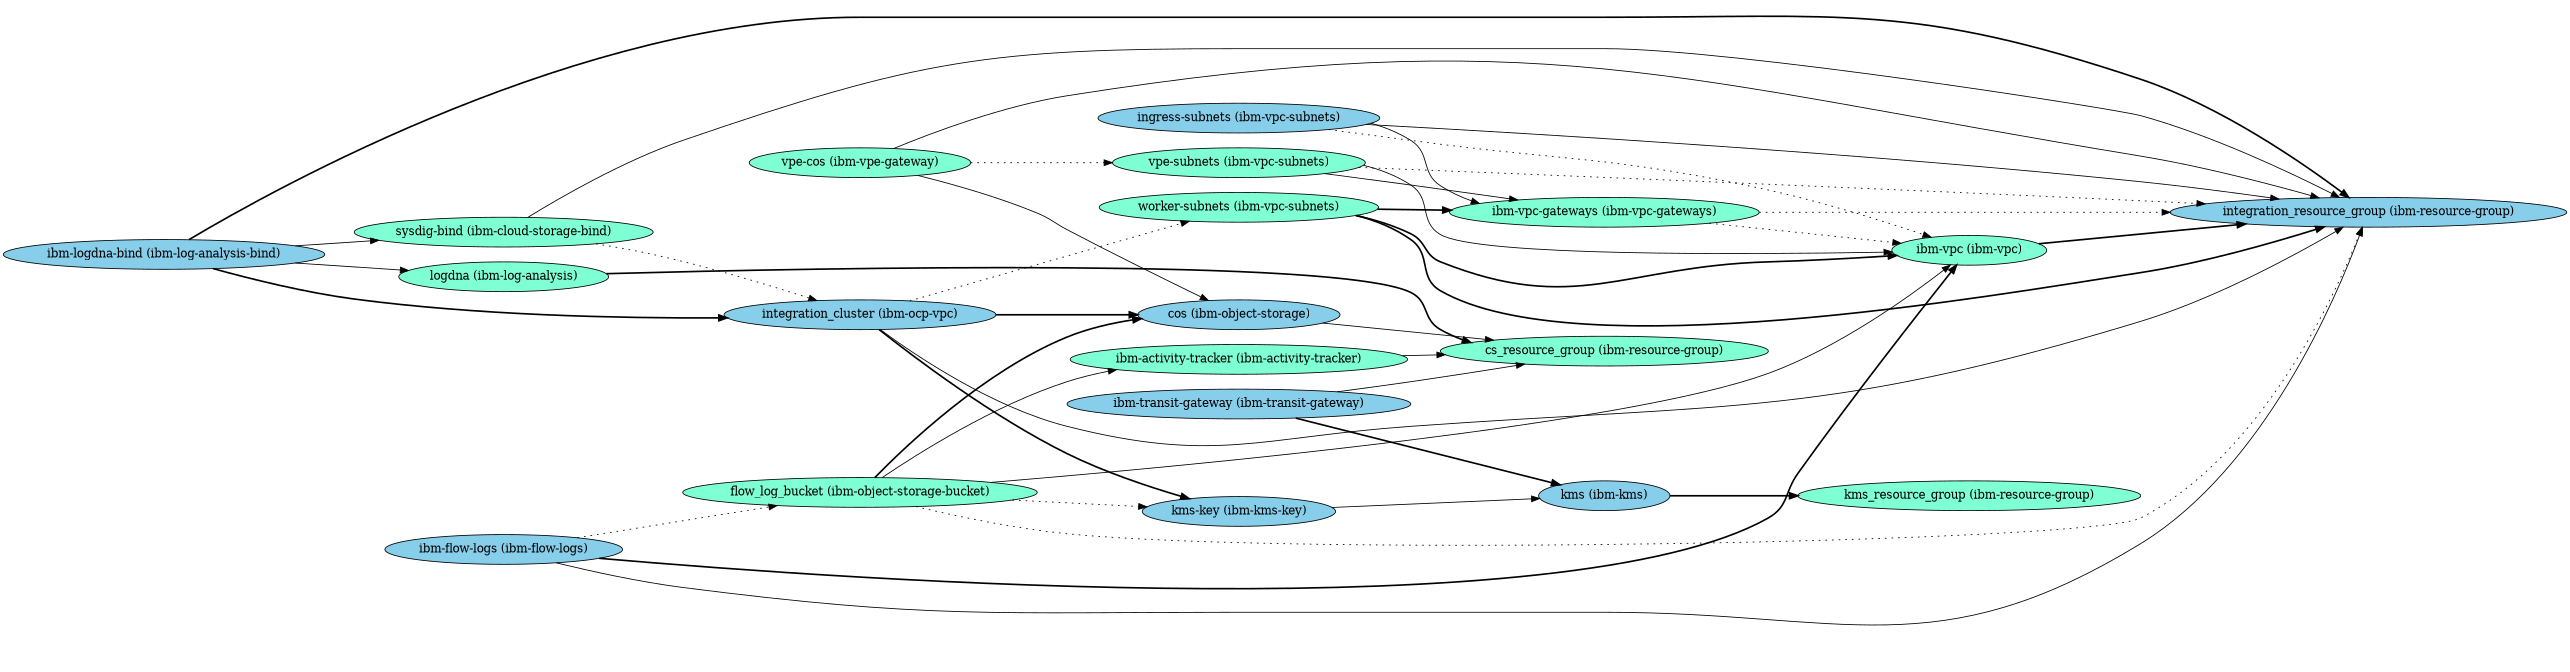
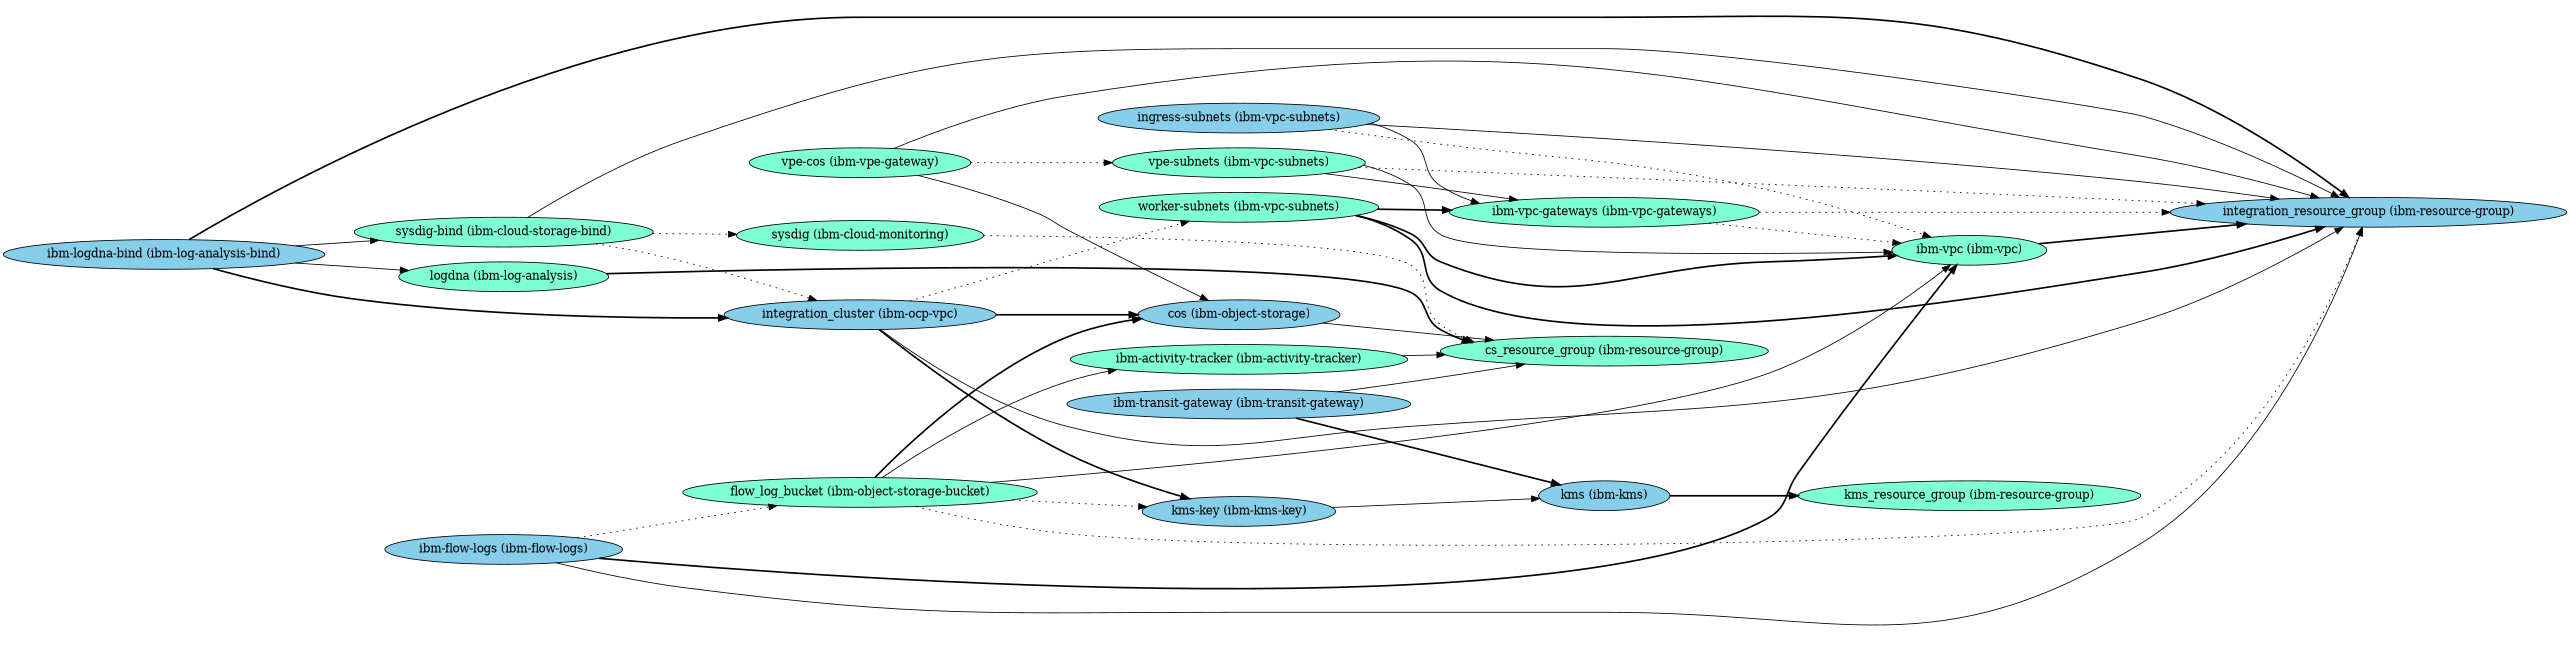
node "sysdig (ibm-cloud-monitoring)": added
